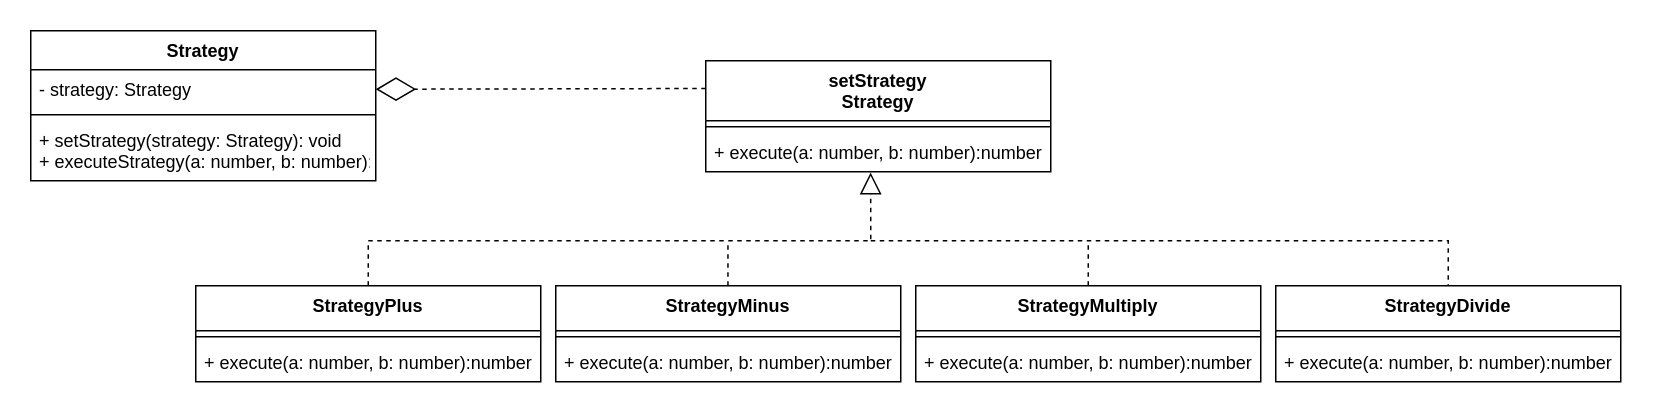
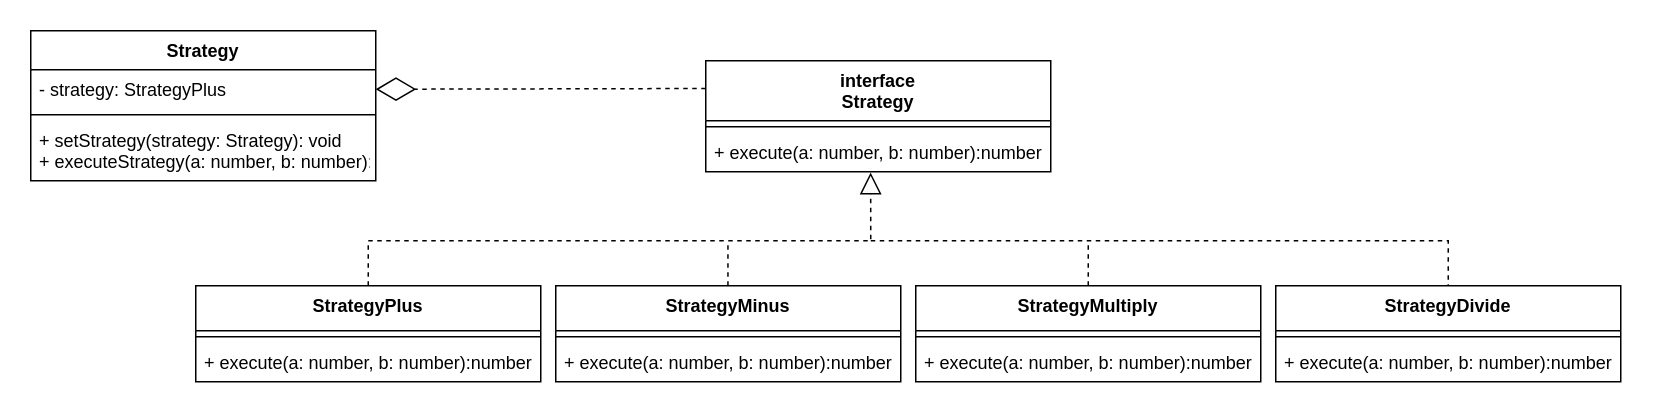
node "setStrategy Strategy": label "setStrategy Strategy" -> "interface Strategy"
node "- strategy: Strategy": label "- strategy: Strategy" -> "- strategy: StrategyPlus"
